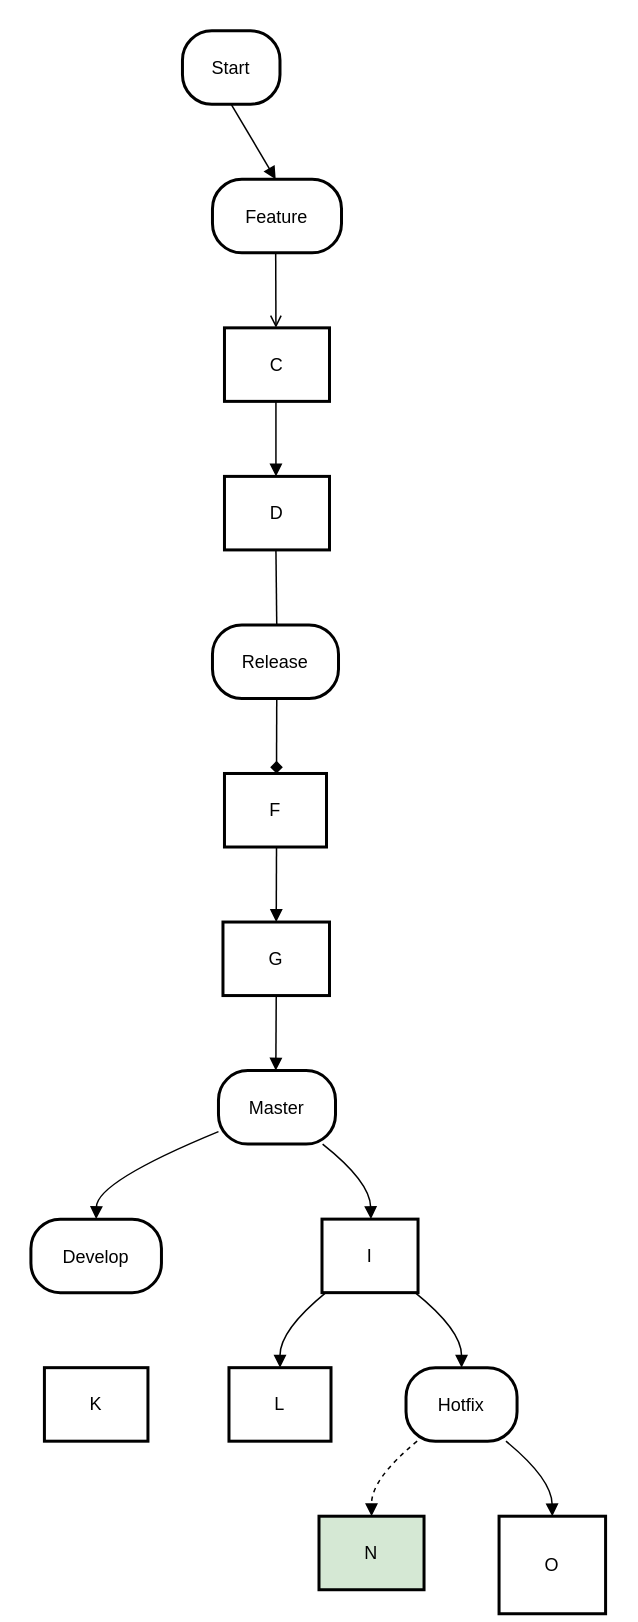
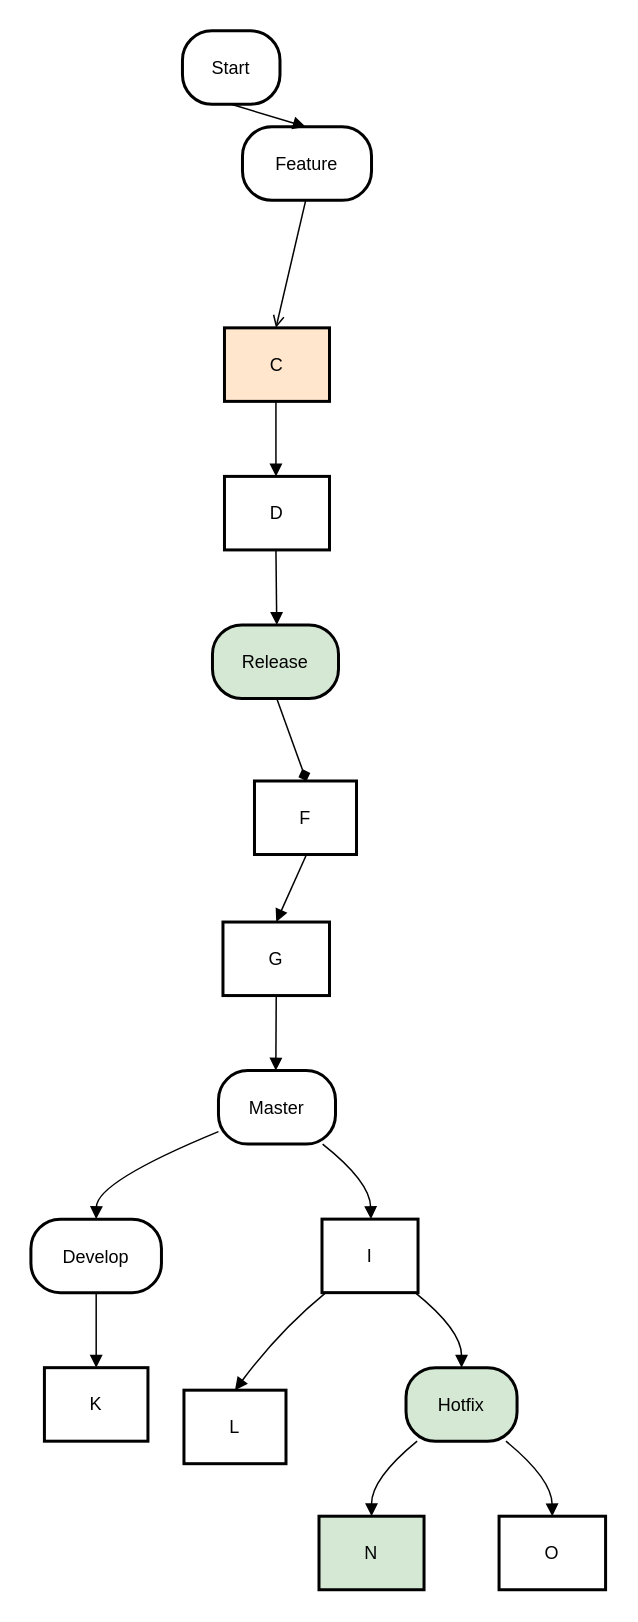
node "Feature": moved (277, 216) -> (307, 164)
node "C": fillcolor #ffffff -> #ffe6cc
edge "D" -- "Release": arrowhead none -> block
node "Release": fillcolor #ffffff -> #d5e8d4
node "F": moved (275, 810) -> (305, 818)
edge "Develop" -> "K": added
node "L": moved (280, 1404) -> (235, 1427)
node "Hotfix": fillcolor #ffffff -> #d5e8d4
edge "Hotfix" -> "N": style dashed -> solid
node "O": size 107x98 -> 107x74
